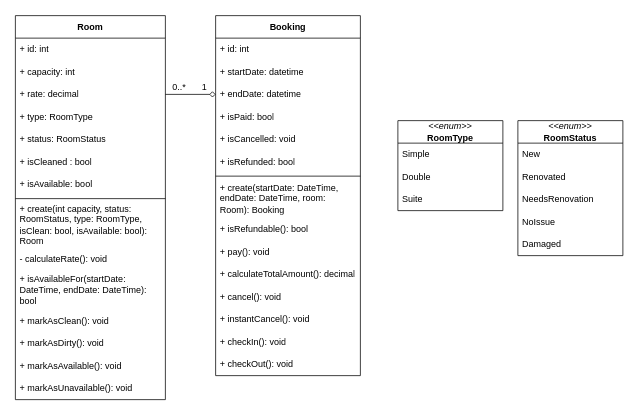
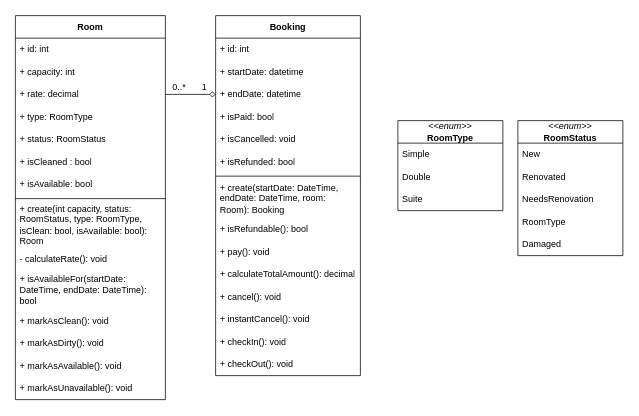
node "NoIssue": label "NoIssue" -> "RoomType"
